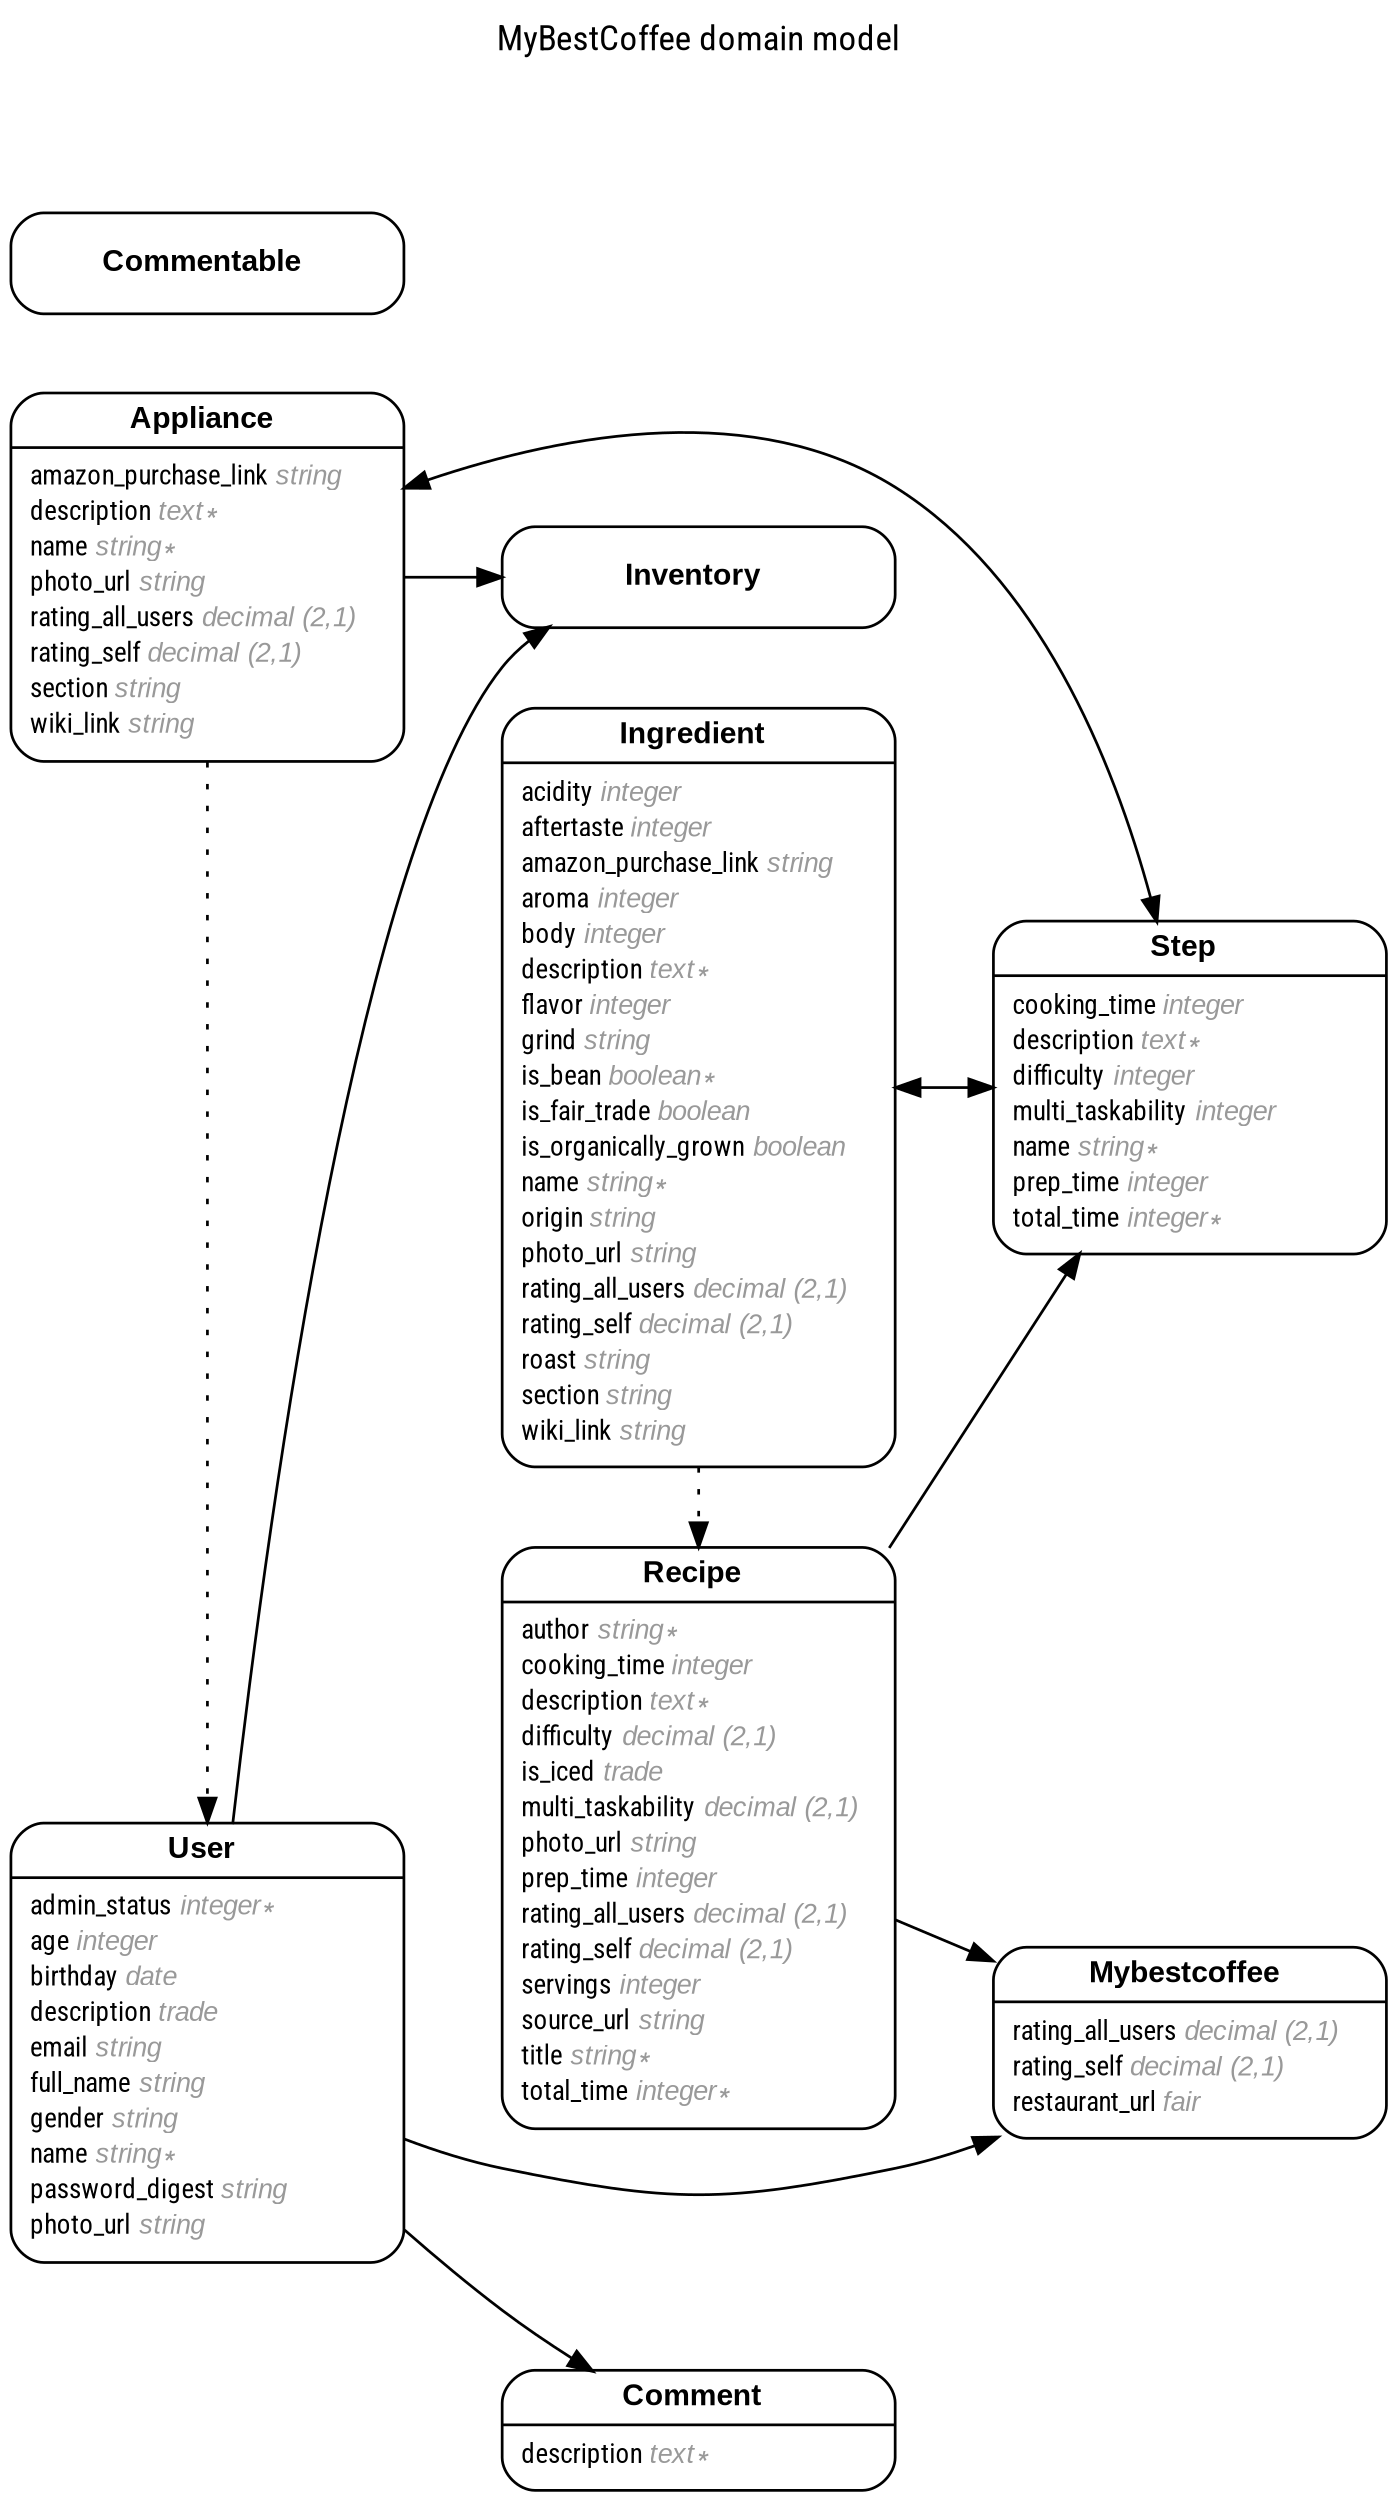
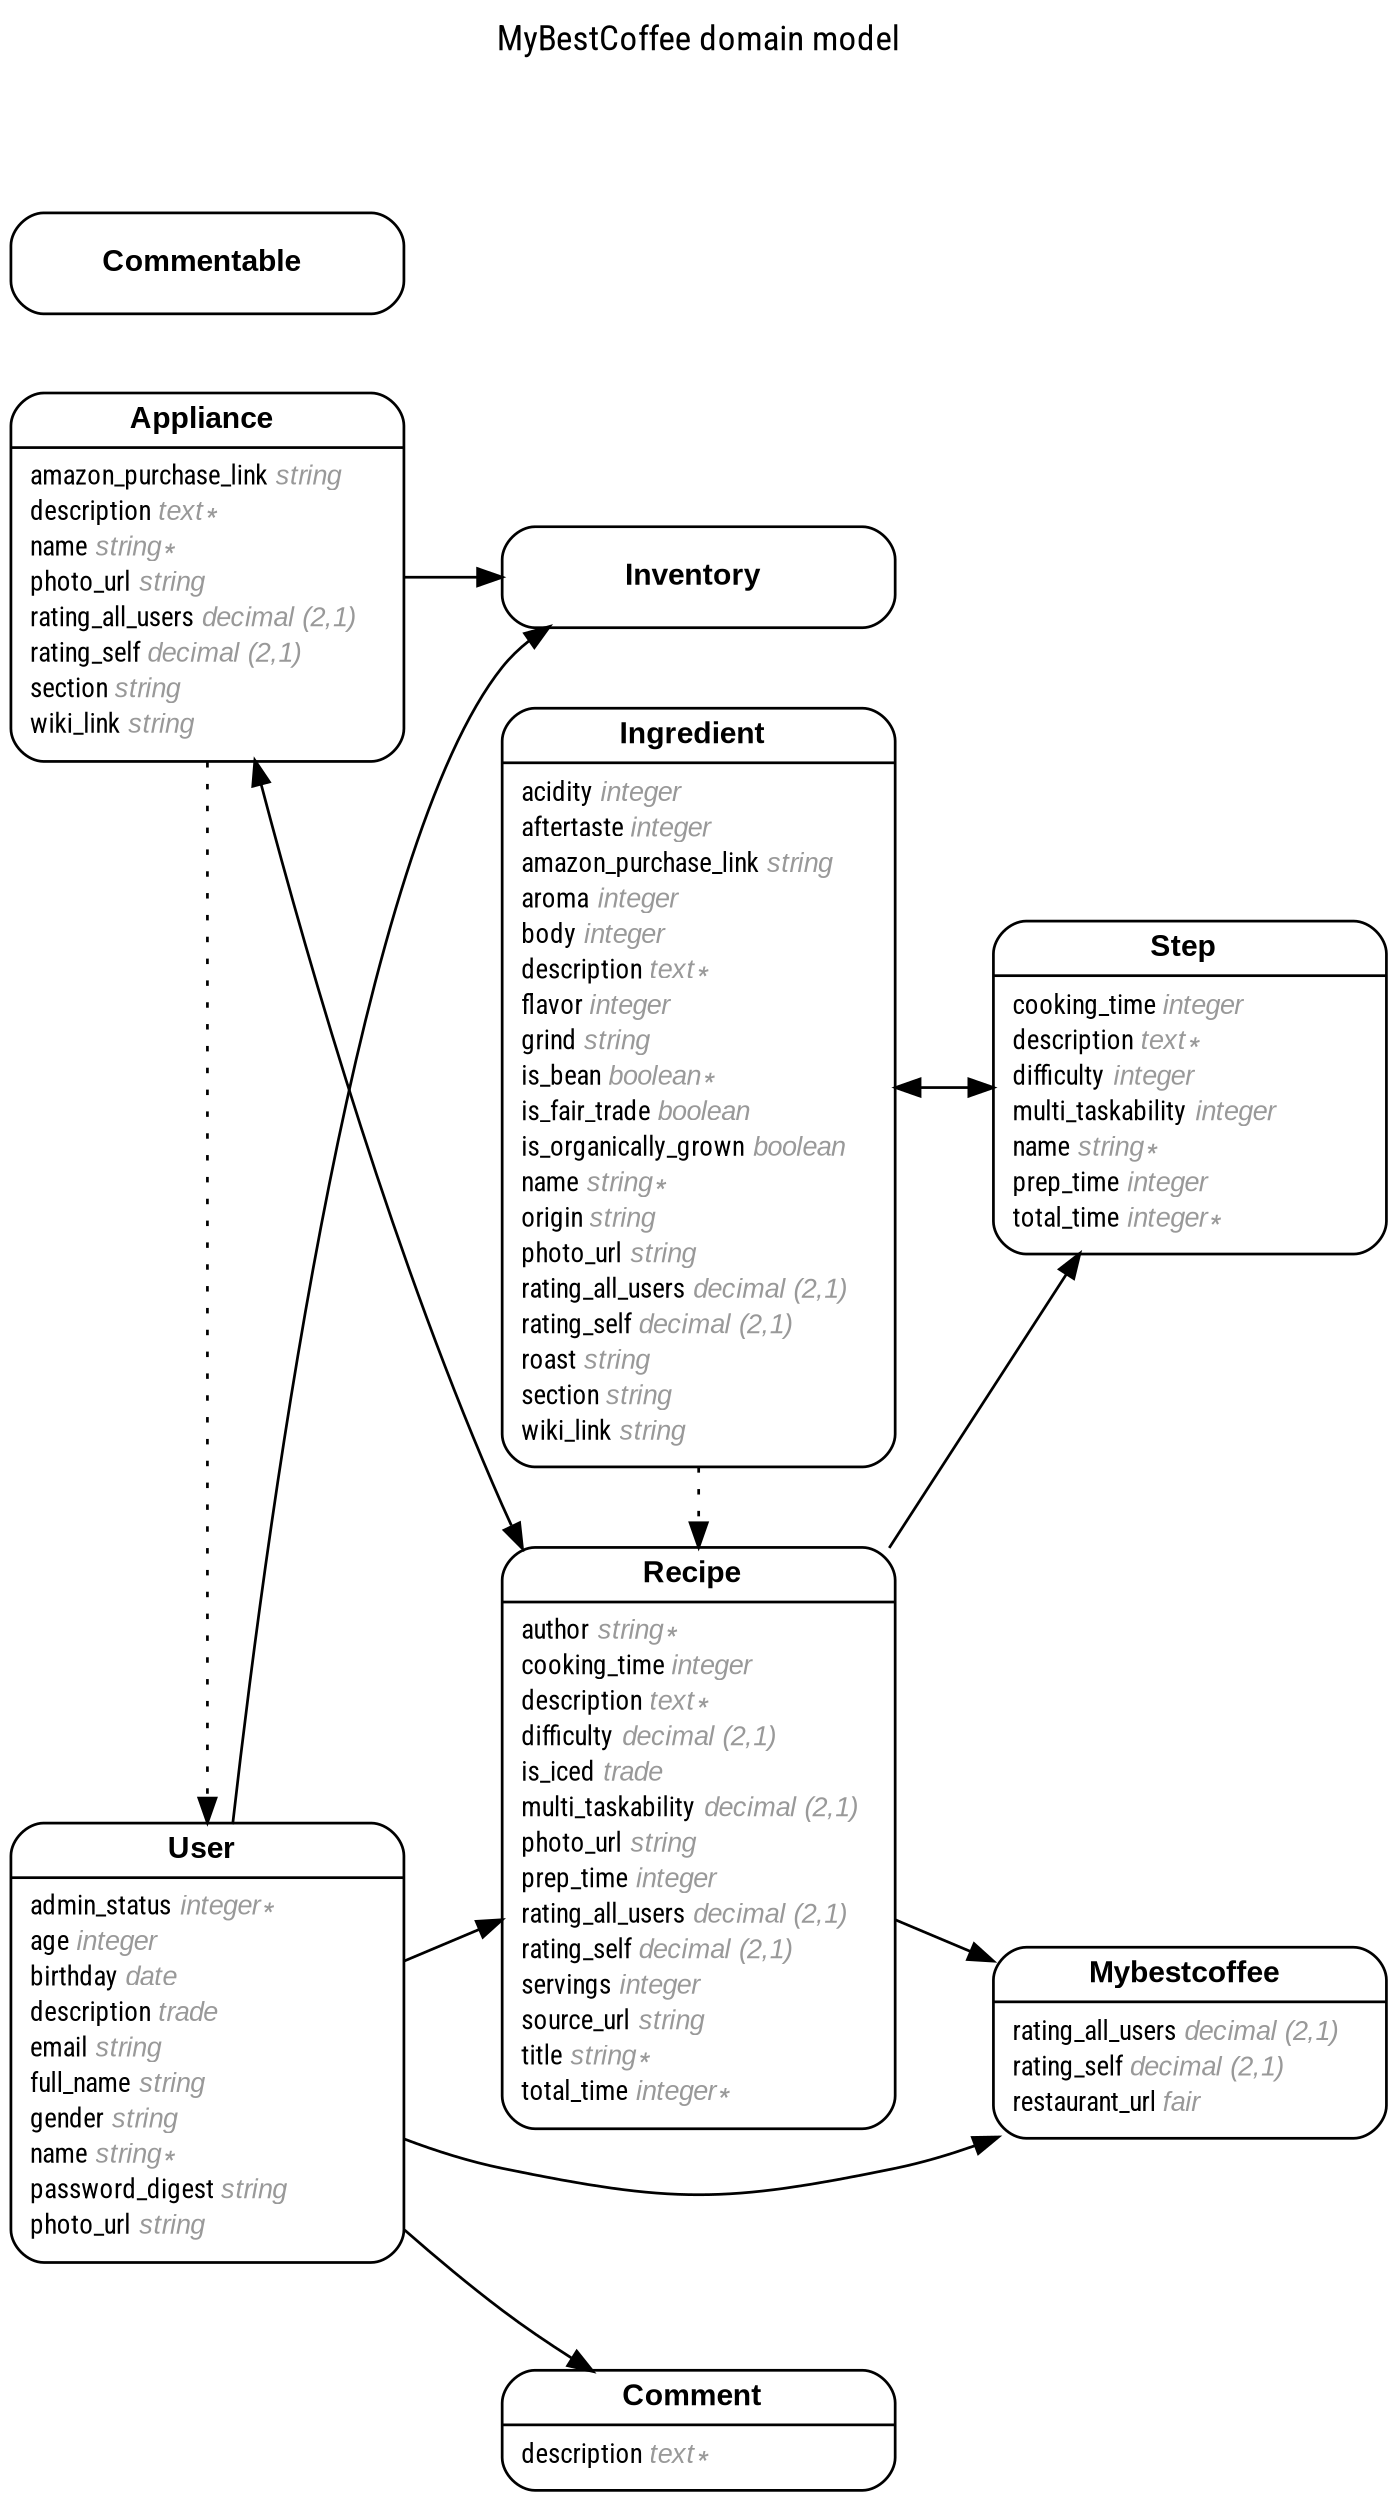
edge "Appliance" -- "Step": now "Appliance" -- "Recipe"
edge "Recipe" -- "User": added
